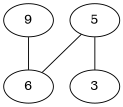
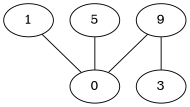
node "1": added
edge "5" -- "3": now "9" -- "3"
node "6": label "6" -> "0"
